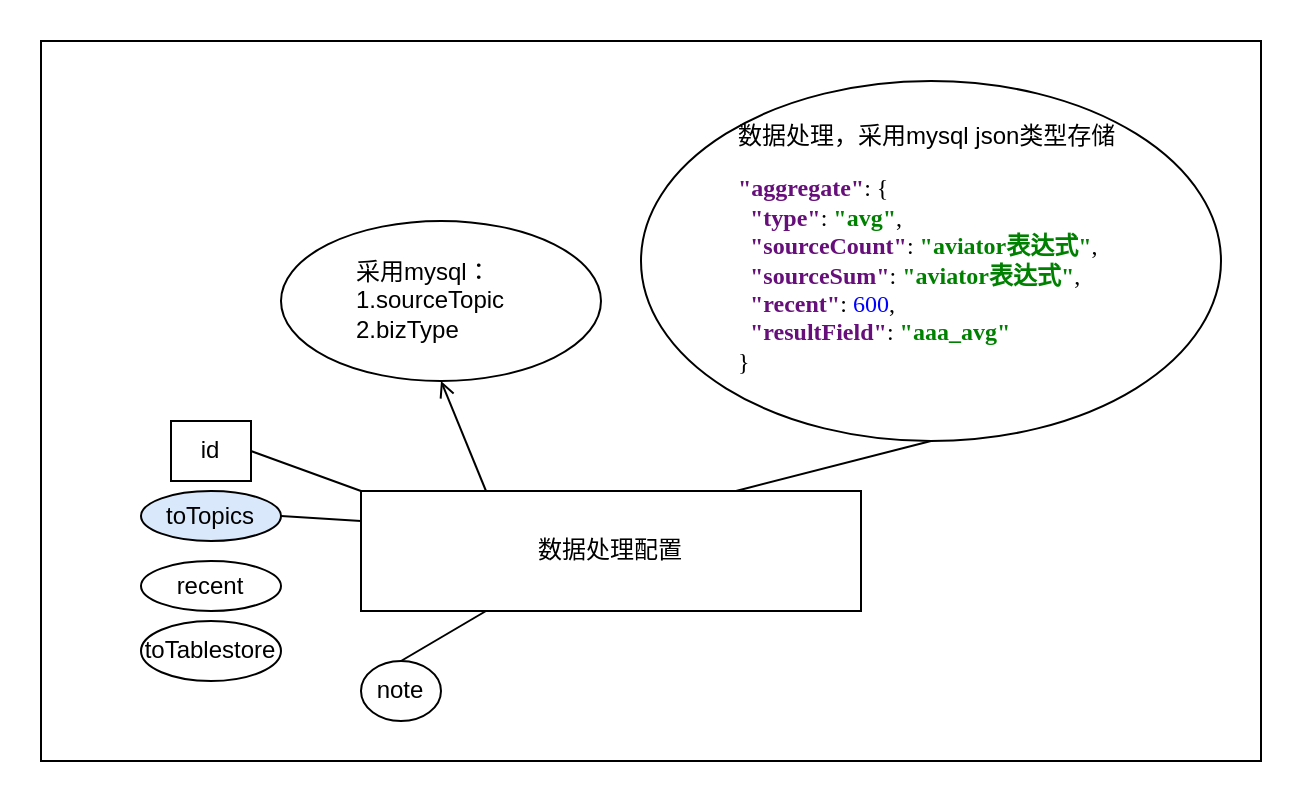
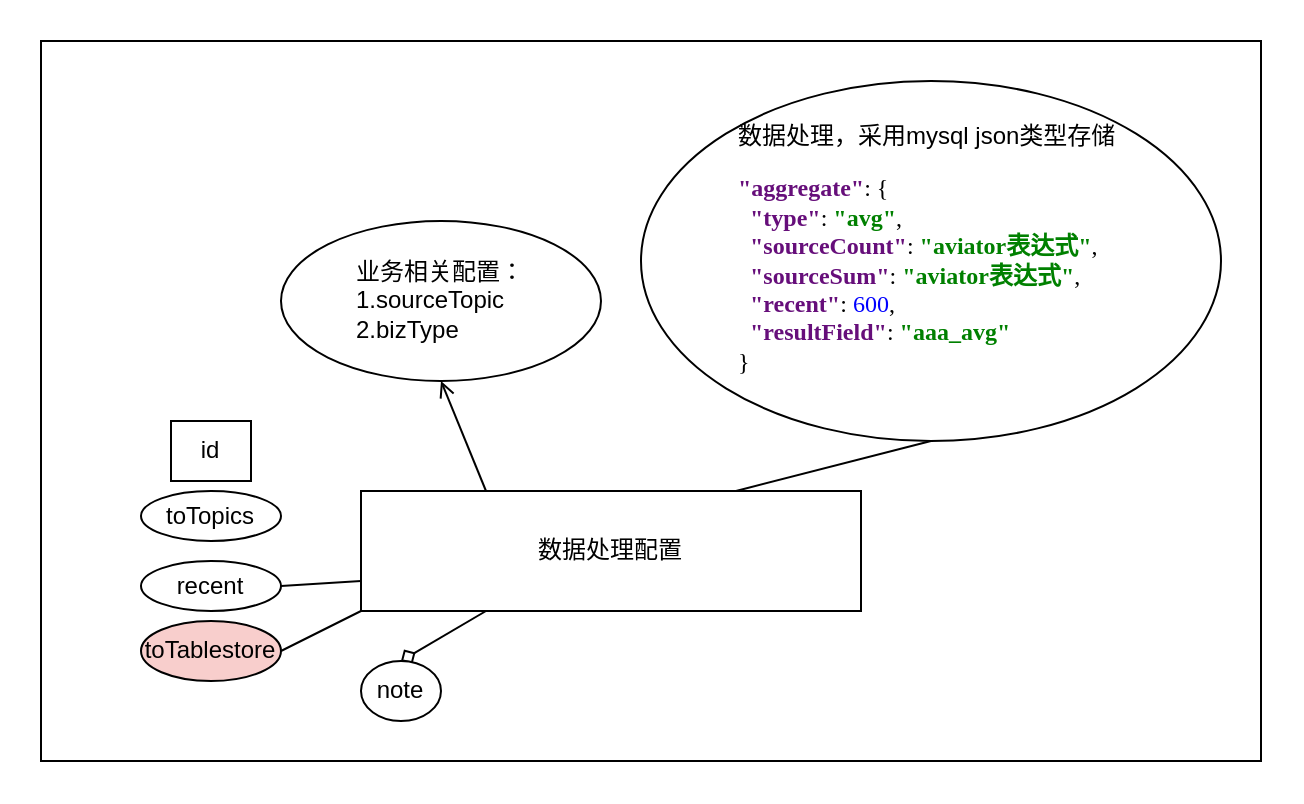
node "采用mysql： 1.sourceTopic 2.bizType": label "采用mysql： 1.sourceTopic 2.bizType" -> "业务相关配置： 1.sourceTopic 2.bizType"
edge "id" -- "数据处理配置": removed
node "toTopics": fillcolor #dae8fc -> #ffffff
edge "toTopics" -- "数据处理配置": removed
edge "数据处理配置" -- "recent": added
edge "数据处理配置" -- "toTablestore": added
node "toTablestore": fillcolor #ffffff -> #f8cecc
edge "数据处理配置" -- "note": arrowhead none -> diamond
